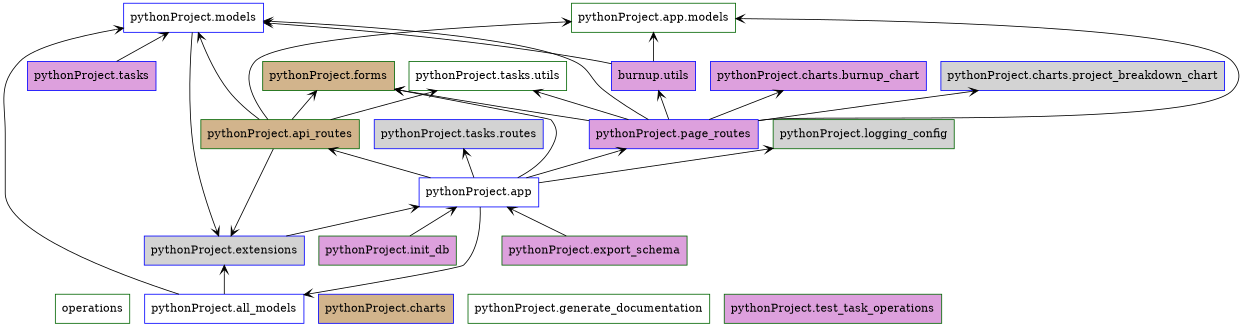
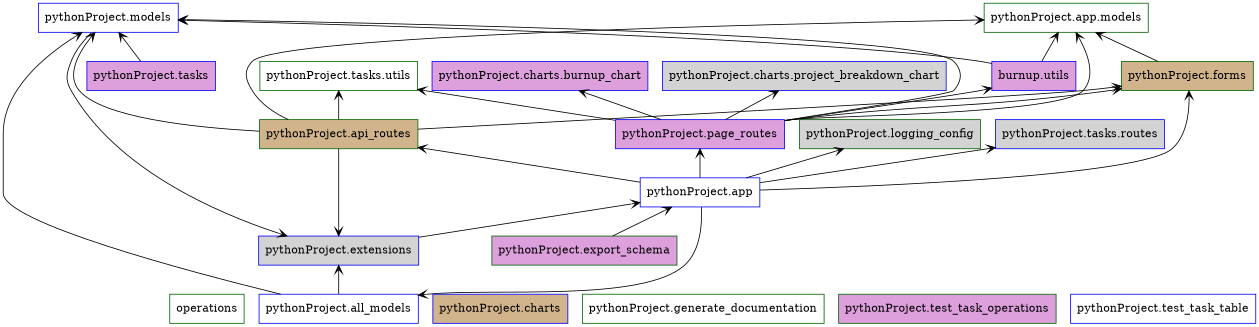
edge "pythonProject.forms" -> "pythonProject.app.models": added
node "pythonProject.init_db": removed
node "pythonProject.test_task_table": added
